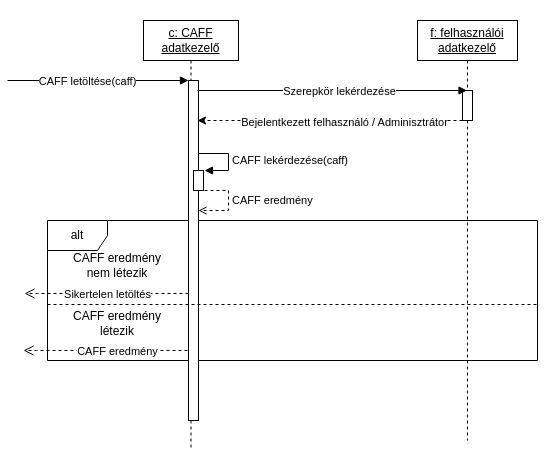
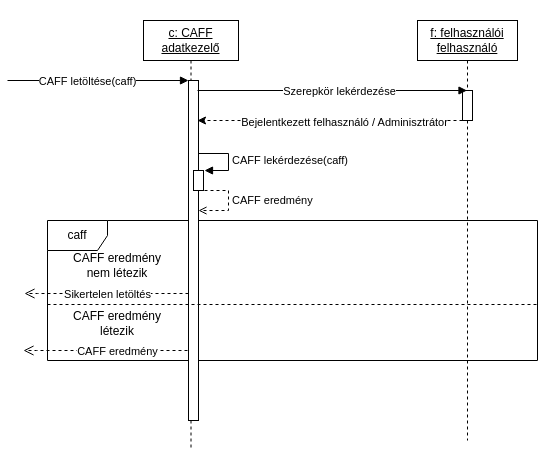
node "f: felhasználói adatkezelő": label "f: felhasználói adatkezelő" -> "f: felhasználói felhasználó"
node "alt": label "alt" -> "caff"
